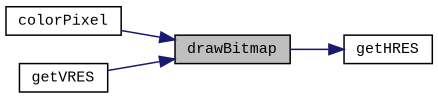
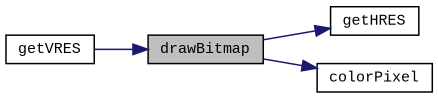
edge "colorPixel" -> "drawBitmap": reversed
